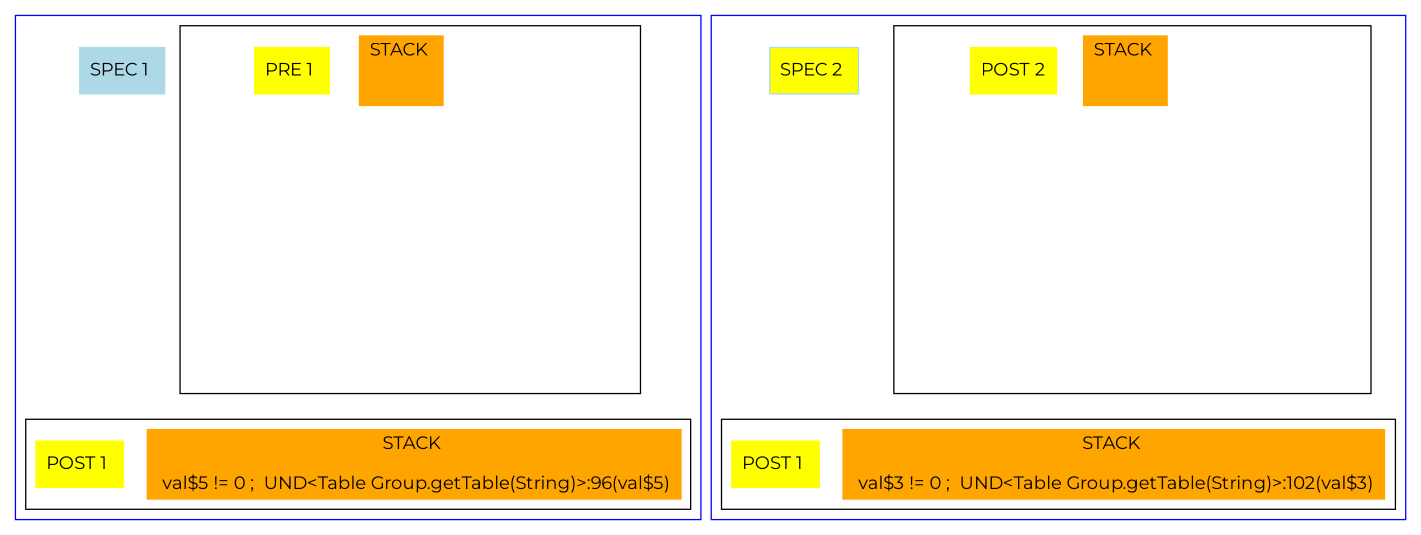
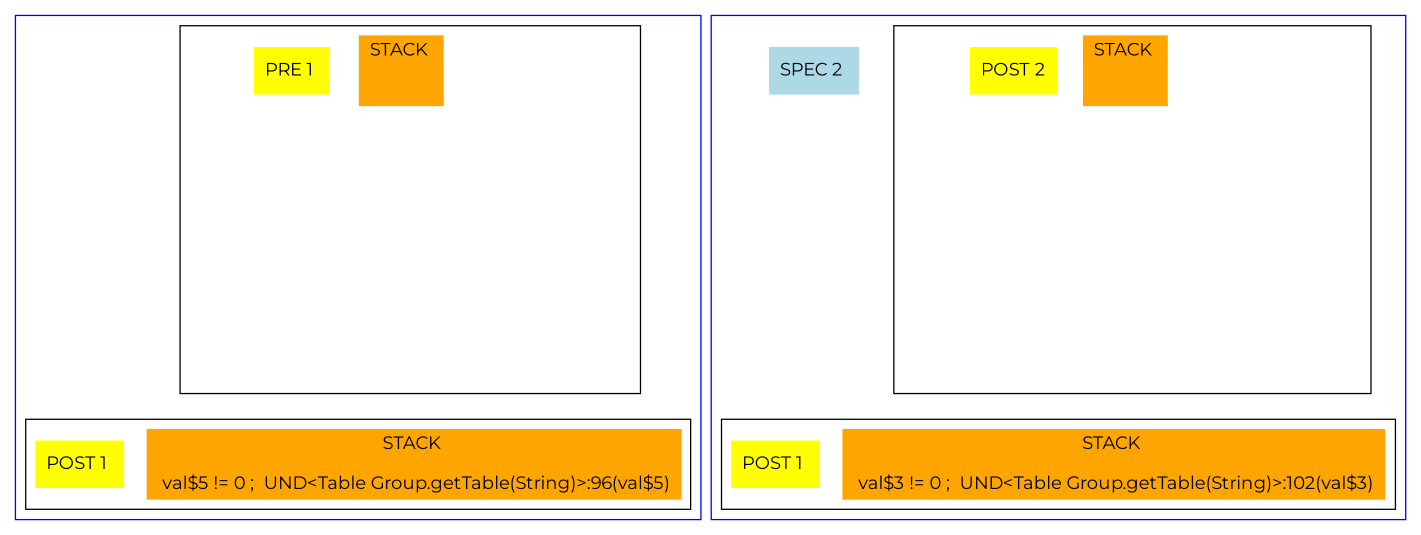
node "SPEC 1": removed
node "SPEC 2": fillcolor yellow -> lightblue
